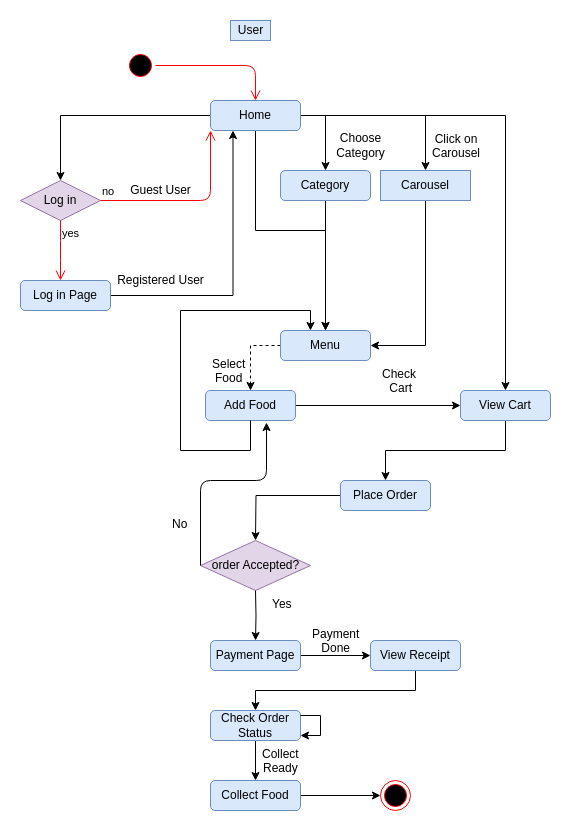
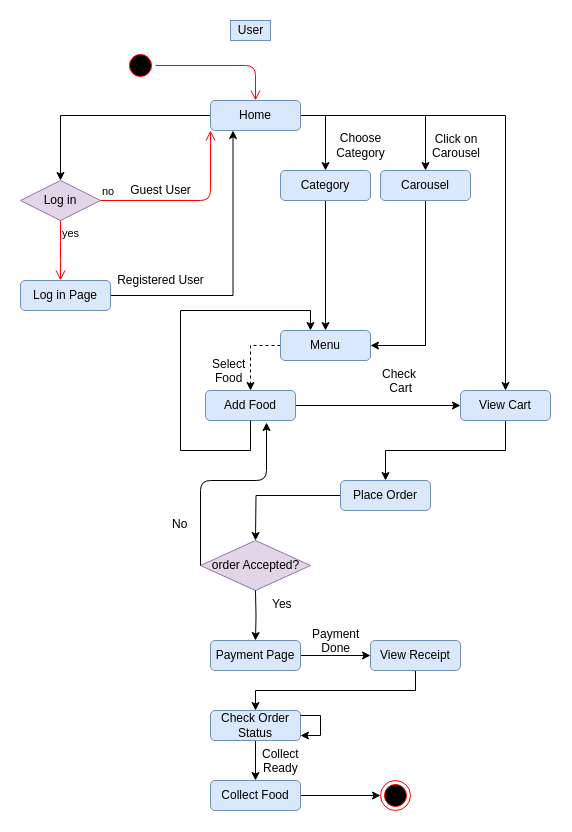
node "Carousel": shape rectangle -> rounded rectangle
edge "Home" -> "Menu": removed
